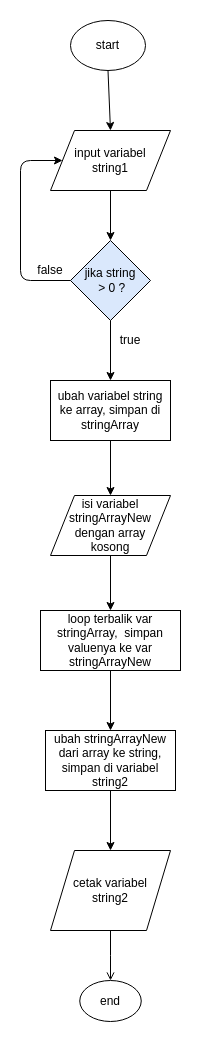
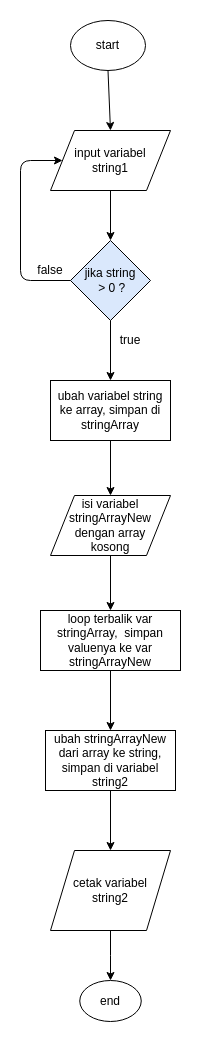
edge "cetak variabel string2" -> "end": arrowhead open -> classic
